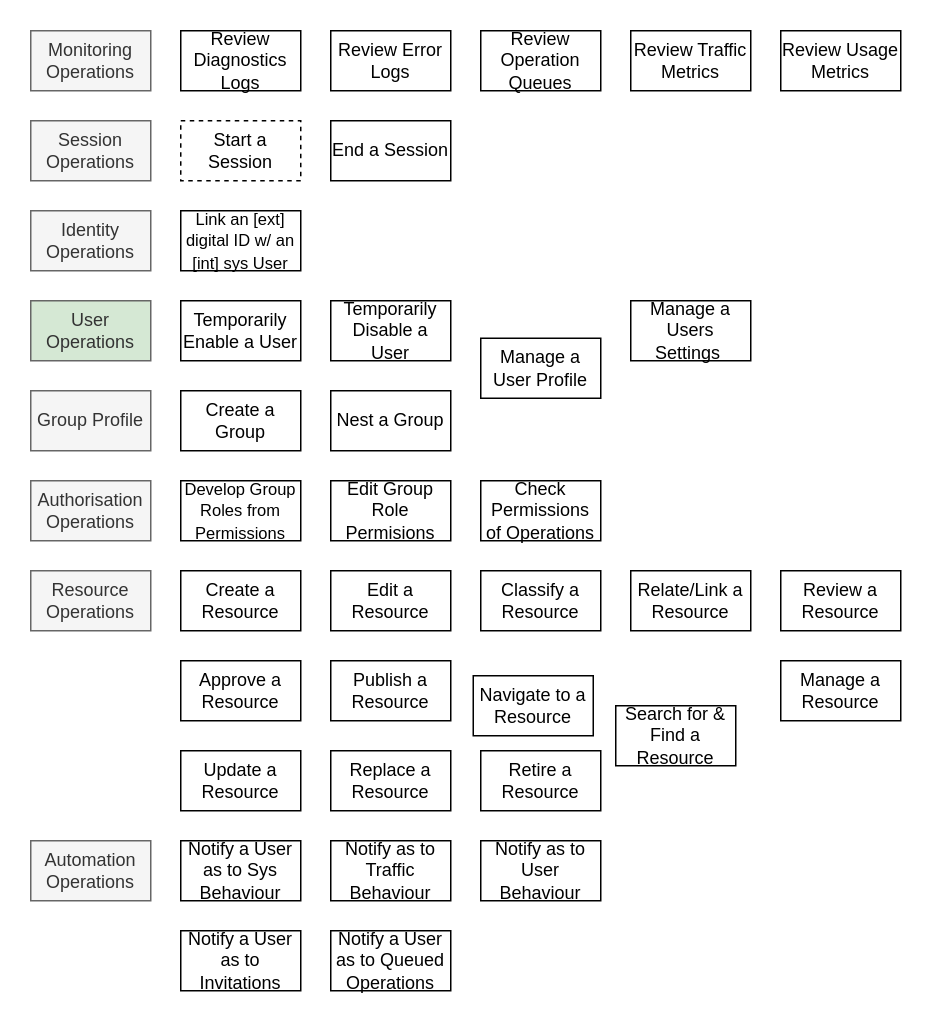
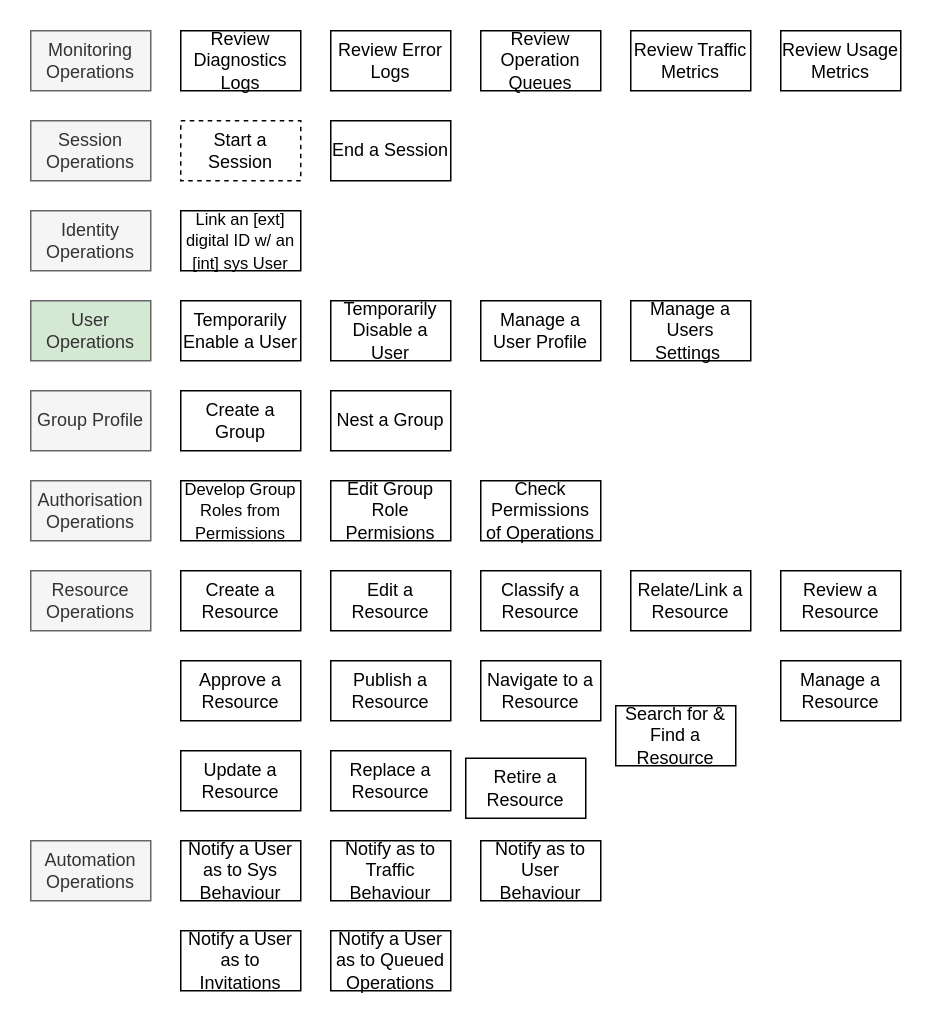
node "Manage a User Profile": moved (541, 368) -> (541, 331)
node "Navigate to a Resource": moved (533, 706) -> (541, 691)
node "Retire a Resource": moved (541, 781) -> (526, 788)
